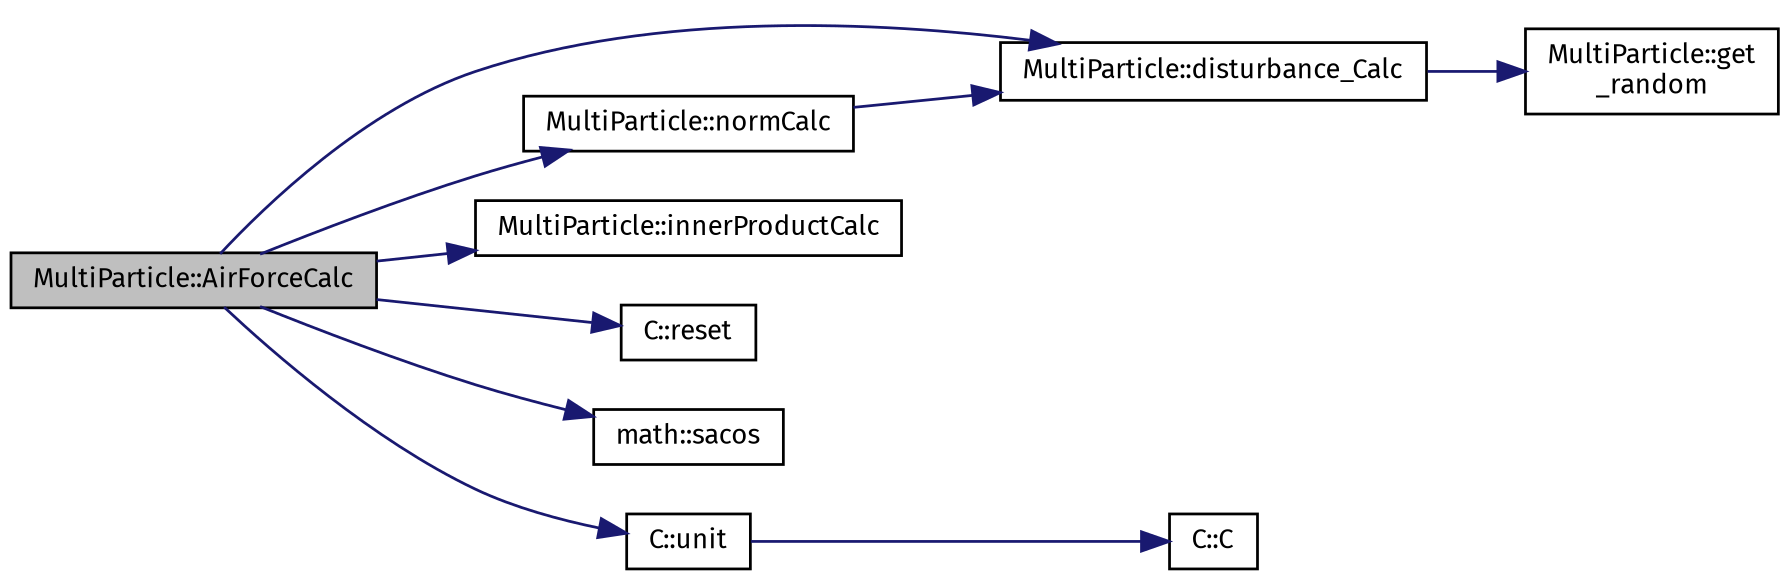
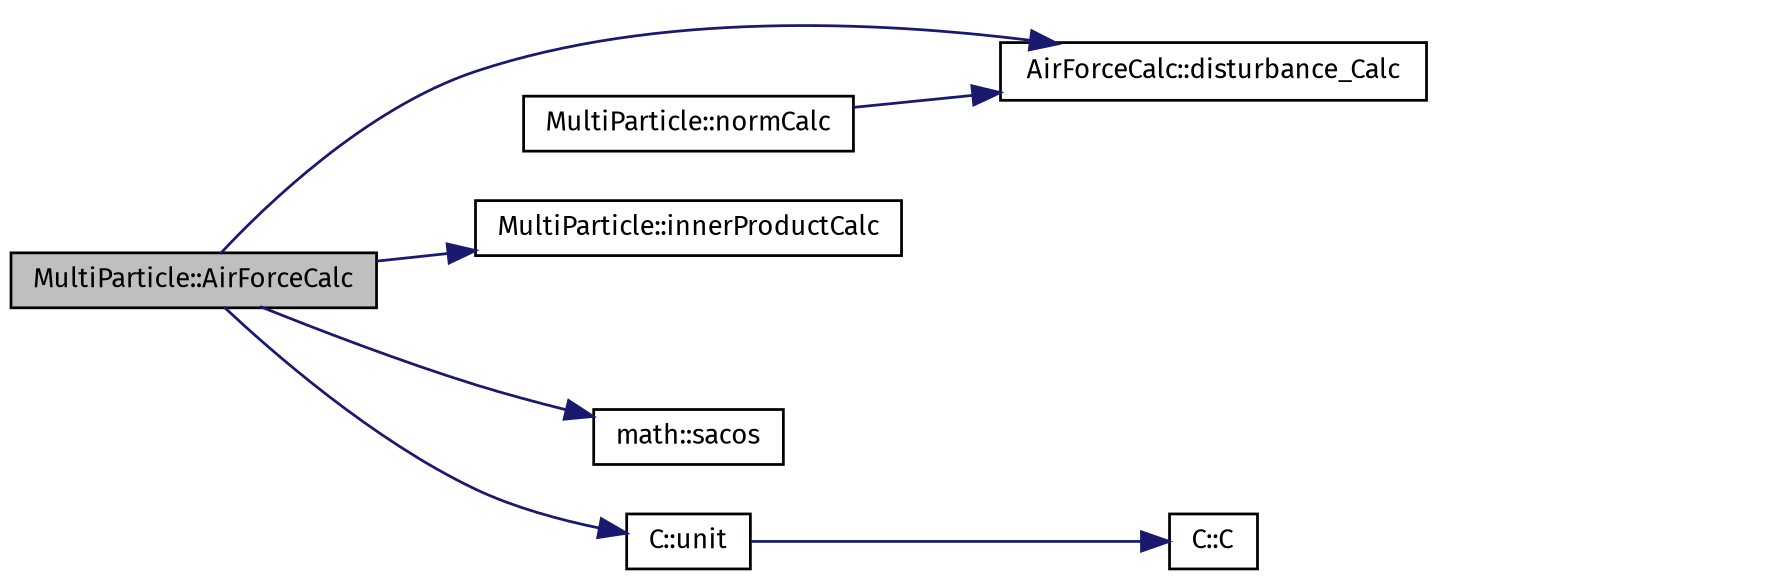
node "MultiParticle::disturbance_Calc": label "MultiParticle::disturbance_Calc" -> "AirForceCalc::disturbance_Calc"
node "MultiParticle::get _random": removed
edge "MultiParticle::AirForceCalc" -> "MultiParticle::normCalc": removed
node "C::reset": removed
